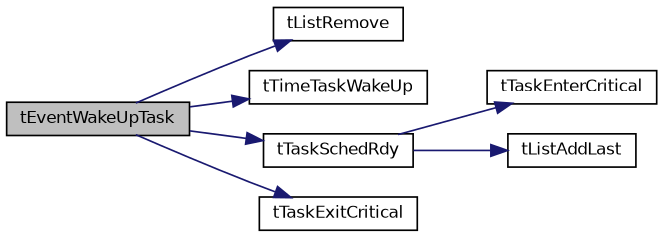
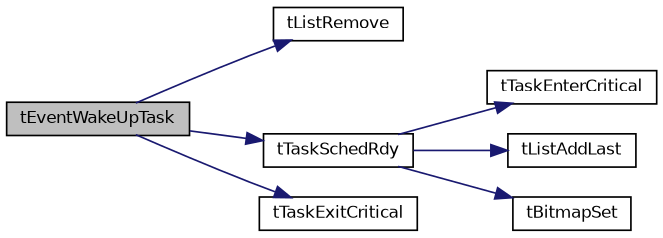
node "tTimeTaskWakeUp": removed
node "tBitmapSet": added
